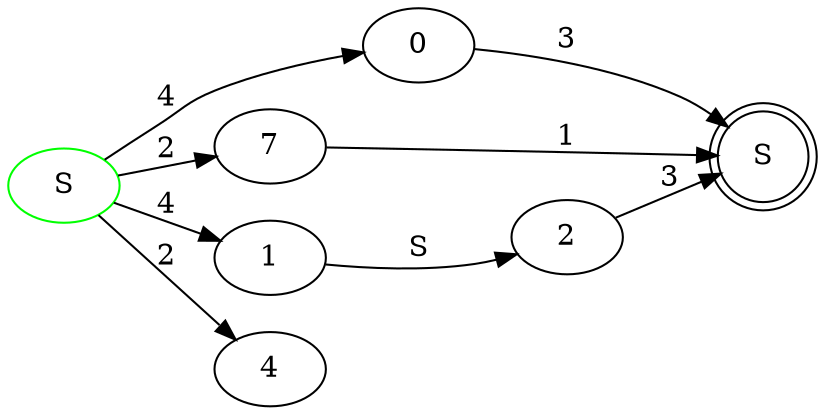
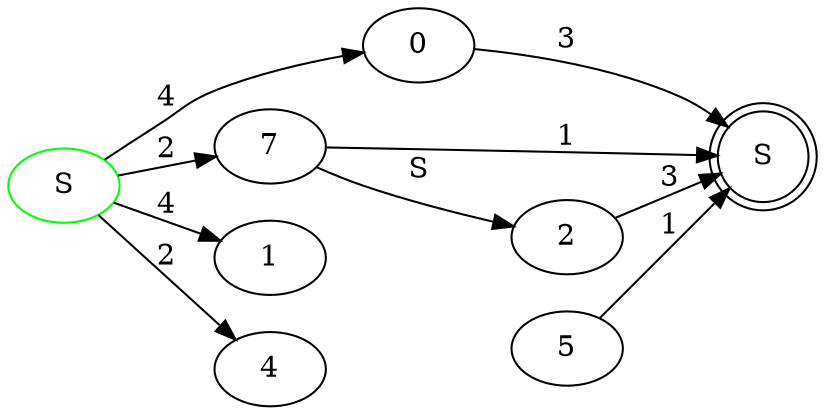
edge "1" -> "2": now "7" -> "2"
node "5": added
